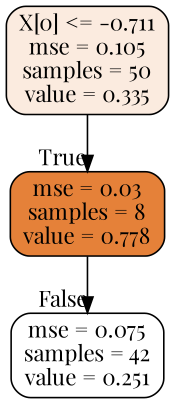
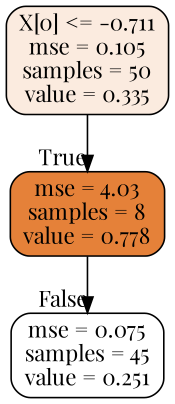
node "mse = 0.03 samples = 8 value = 0.778": label "mse = 0.03 samples = 8 value = 0.778" -> "mse = 4.03 samples = 8 value = 0.778"
node "mse = 0.075 samples = 42 value = 0.251": label "mse = 0.075 samples = 42 value = 0.251" -> "mse = 0.075 samples = 45 value = 0.251"
